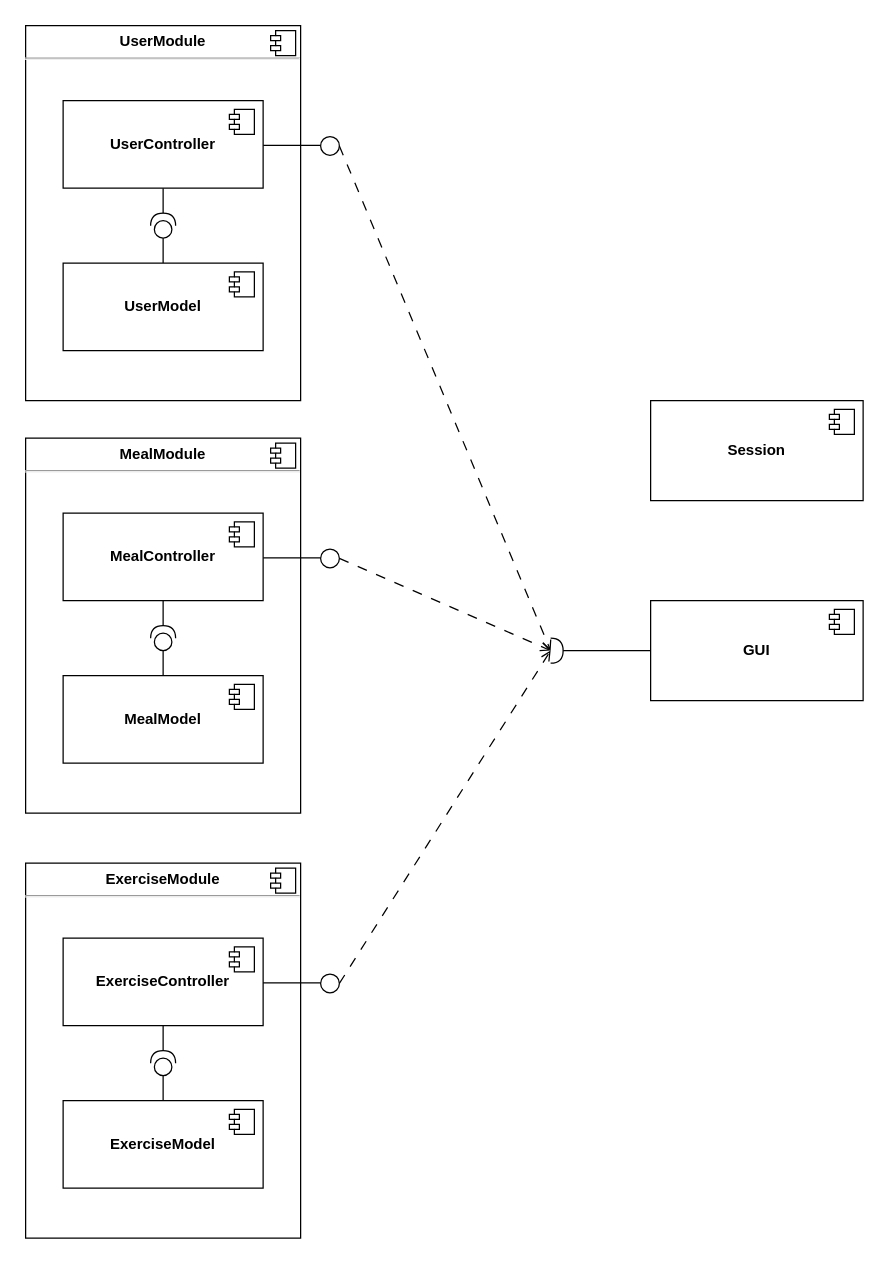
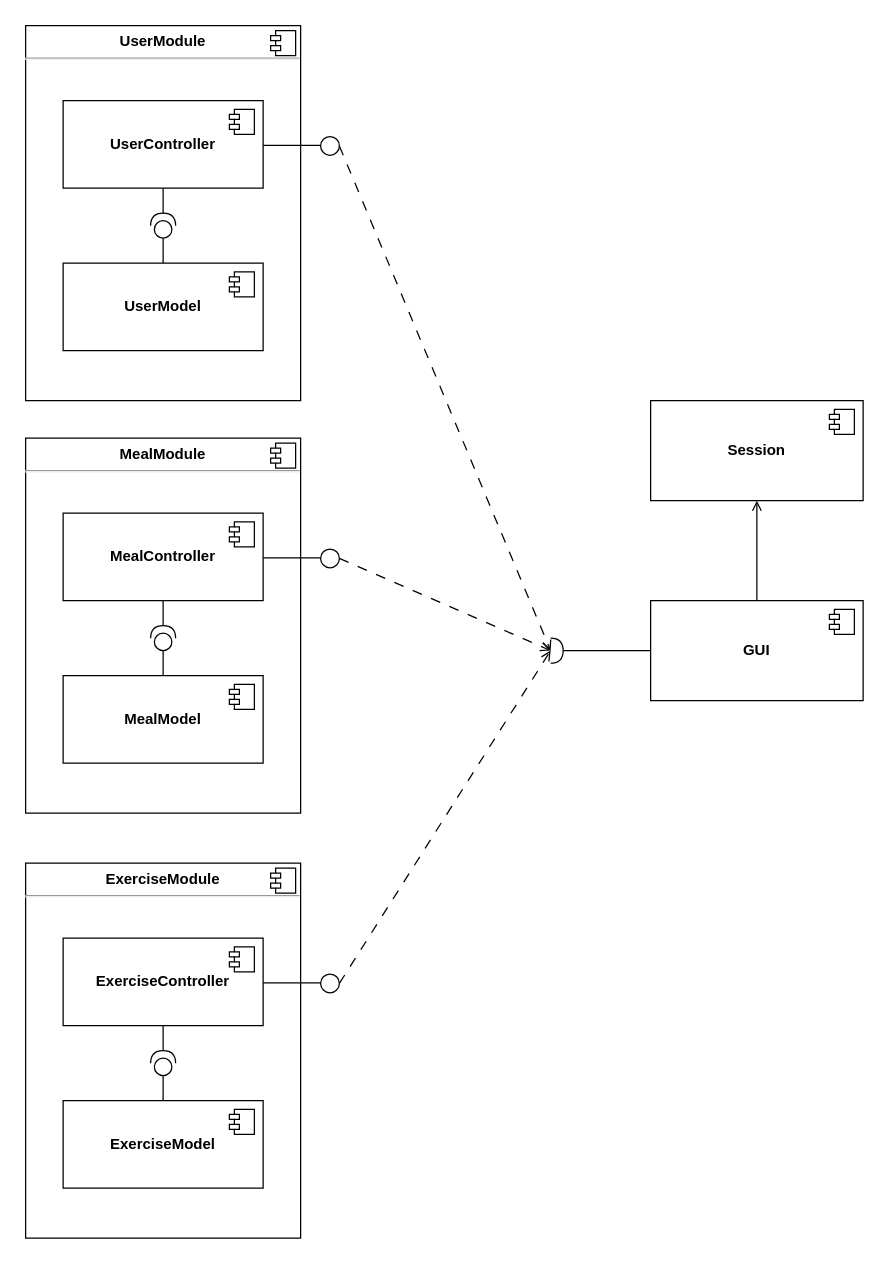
edge "GUI" -> "Session": added
